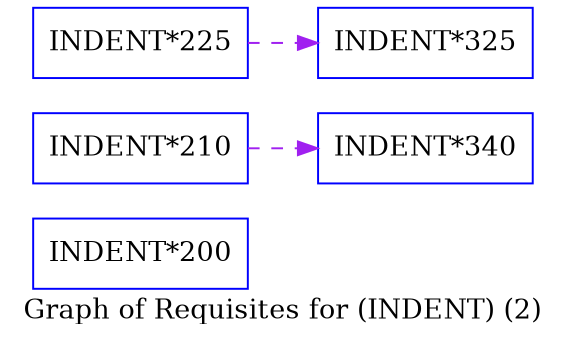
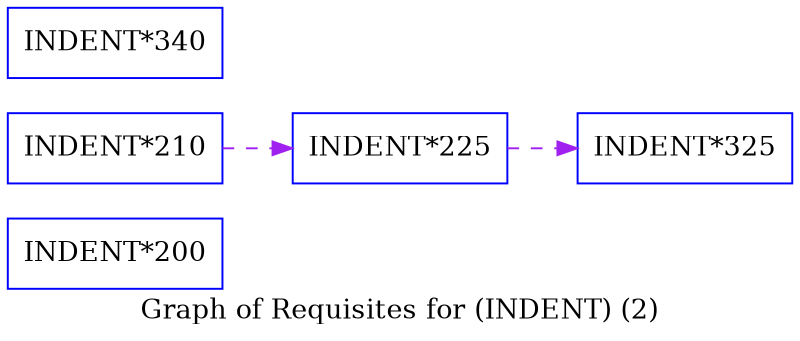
edge "INDENT*210" -> "INDENT*340": now "INDENT*210" -> "INDENT*225"
